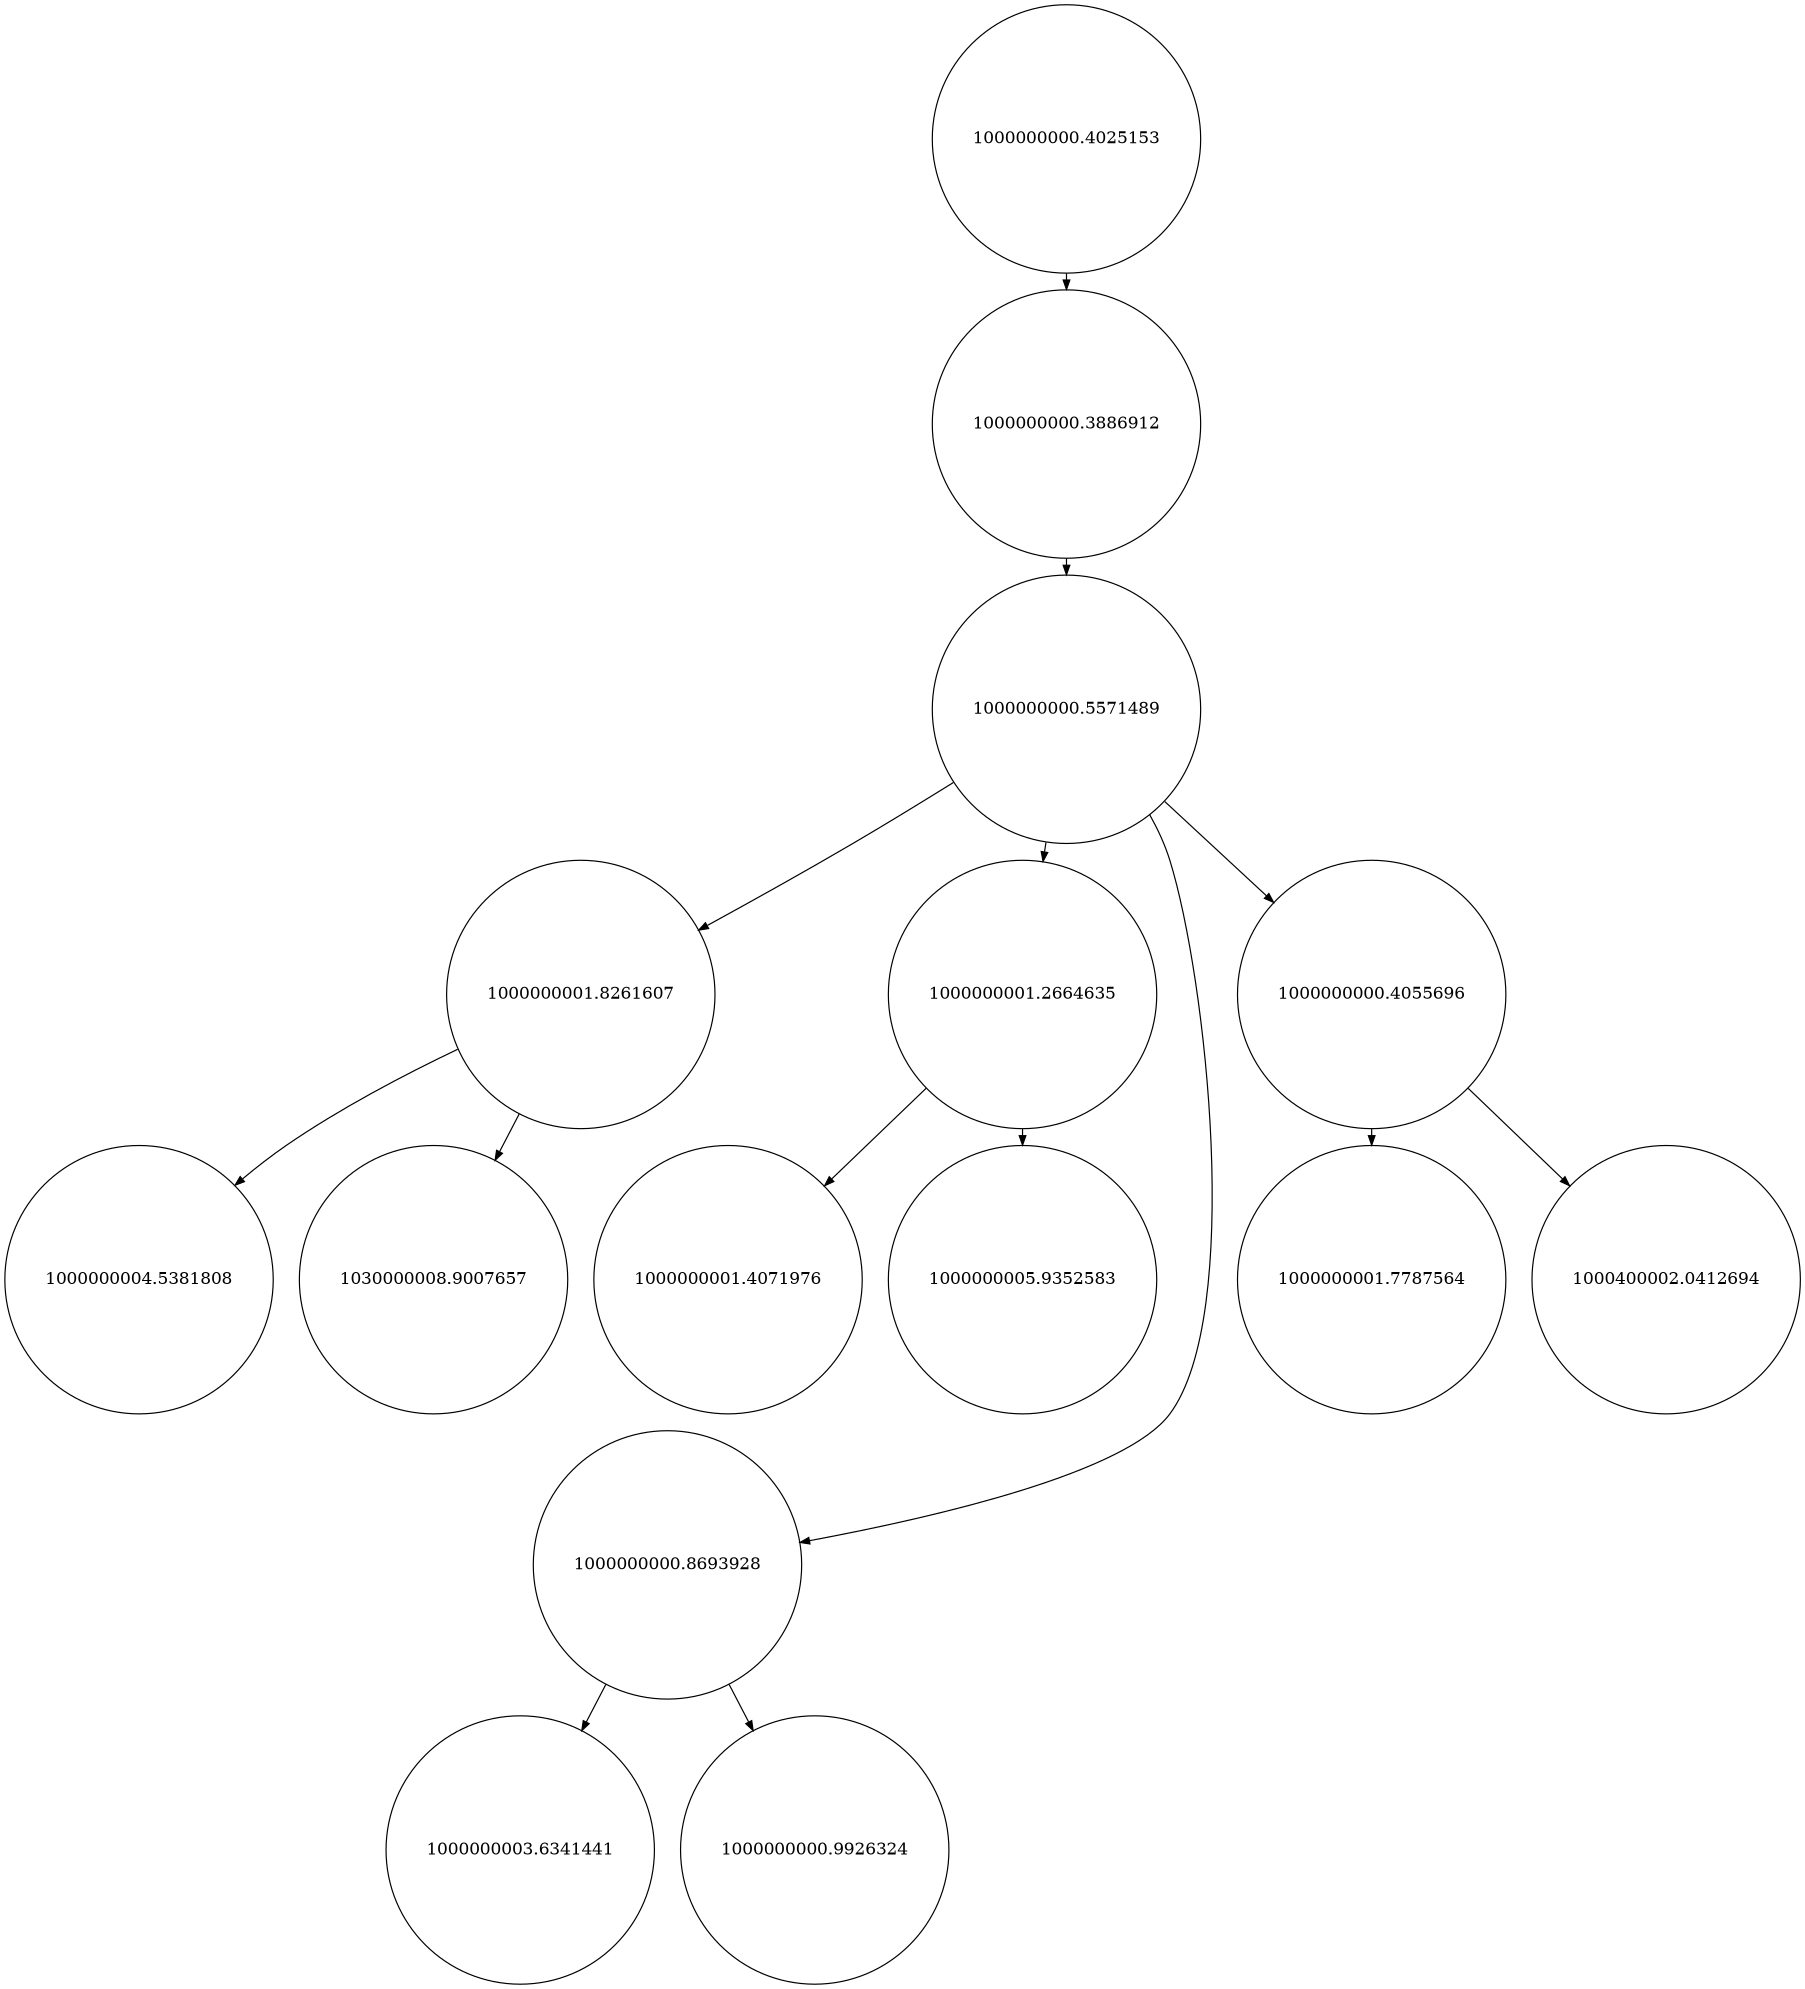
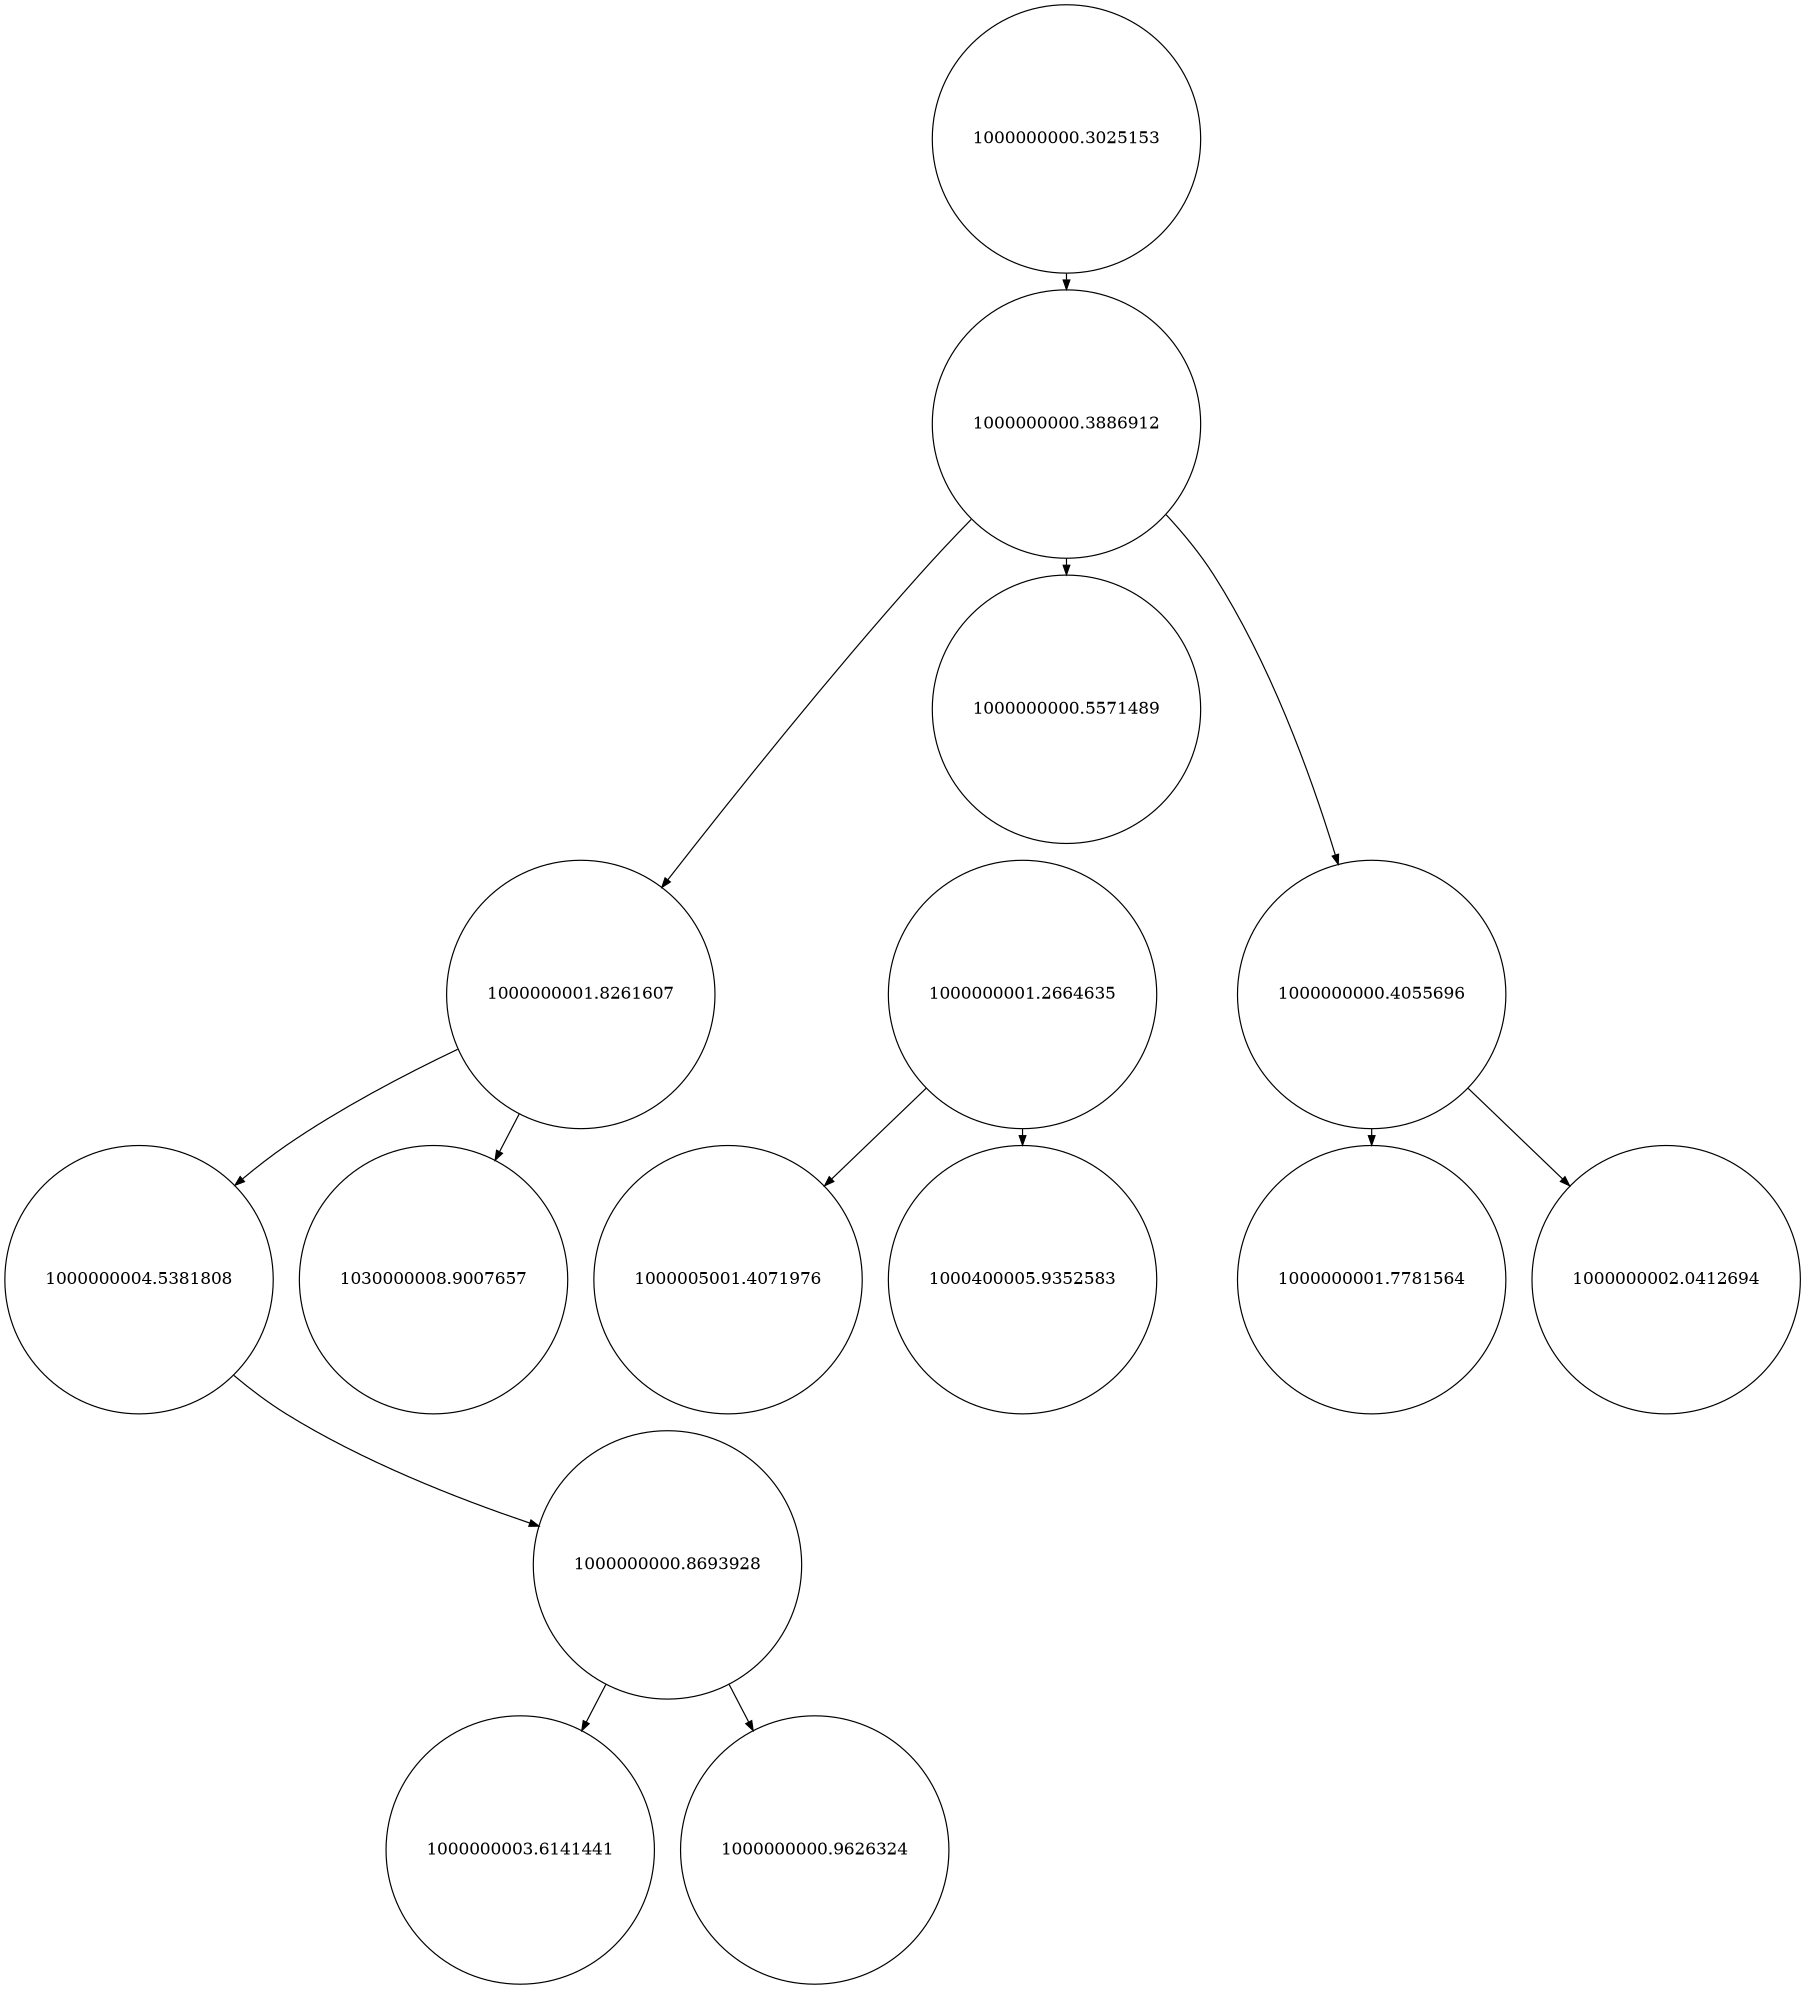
node "1000000000.4025153": label "1000000000.4025153" -> "1000000000.3025153"
edge "1000000000.5571489" -> "1000000001.2664635": removed
edge "1000000000.5571489" -> "1000000000.4055696": now "1000000000.3886912" -> "1000000000.4055696"
edge "1000000000.5571489" -> "1000000001.8261607": now "1000000000.3886912" -> "1000000001.8261607"
node "1000000001.4071976": label "1000000001.4071976" -> "1000005001.4071976"
node "1000000005.9352583": label "1000000005.9352583" -> "1000400005.9352583"
node "1000000001.7787564": label "1000000001.7787564" -> "1000000001.7781564"
node "1000400002.0412694": label "1000400002.0412694" -> "1000000002.0412694"
edge "1000000000.5571489" -> "1000000000.8693928": now "1000000004.5381808" -> "1000000000.8693928"
node "1000000003.6341441": label "1000000003.6341441" -> "1000000003.6141441"
node "1000000000.9926324": label "1000000000.9926324" -> "1000000000.9626324"
